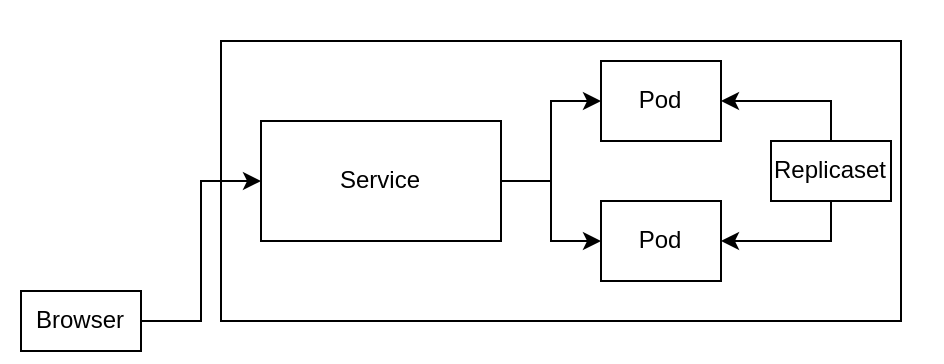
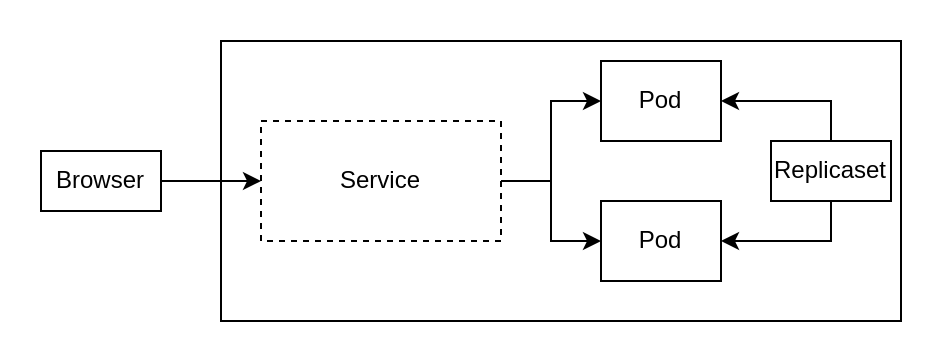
node "Service": style solid -> dashed
node "Browser": moved (81, 321) -> (101, 181)
